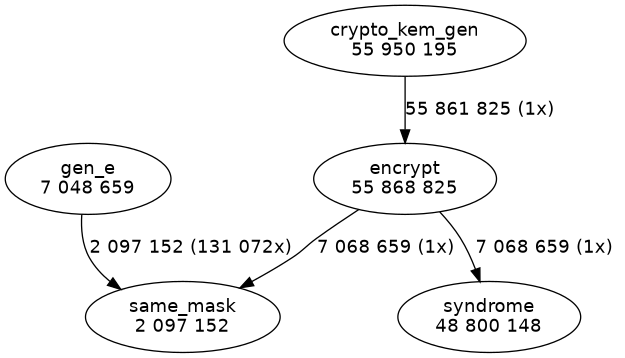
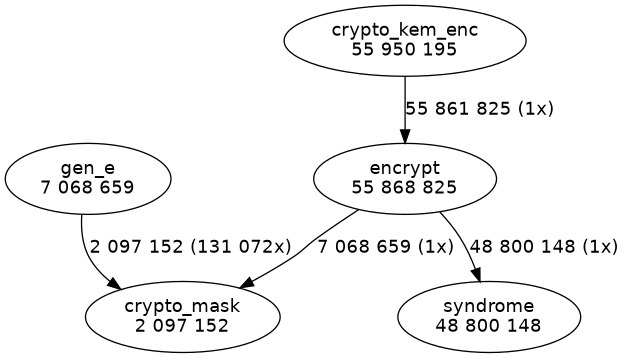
node "crypto_kem_gen 55 950 195": label "crypto_kem_gen 55 950 195" -> "crypto_kem_enc 55 950 195"
node "gen_e 7 048 659": label "gen_e 7 048 659" -> "gen_e 7 068 659"
edge "encrypt 55 868 825" -> "syndrome 48 800 148": label "7 068 659 (1x)" -> "48 800 148 (1x)"
node "same_mask 2 097 152": label "same_mask 2 097 152" -> "crypto_mask 2 097 152"
